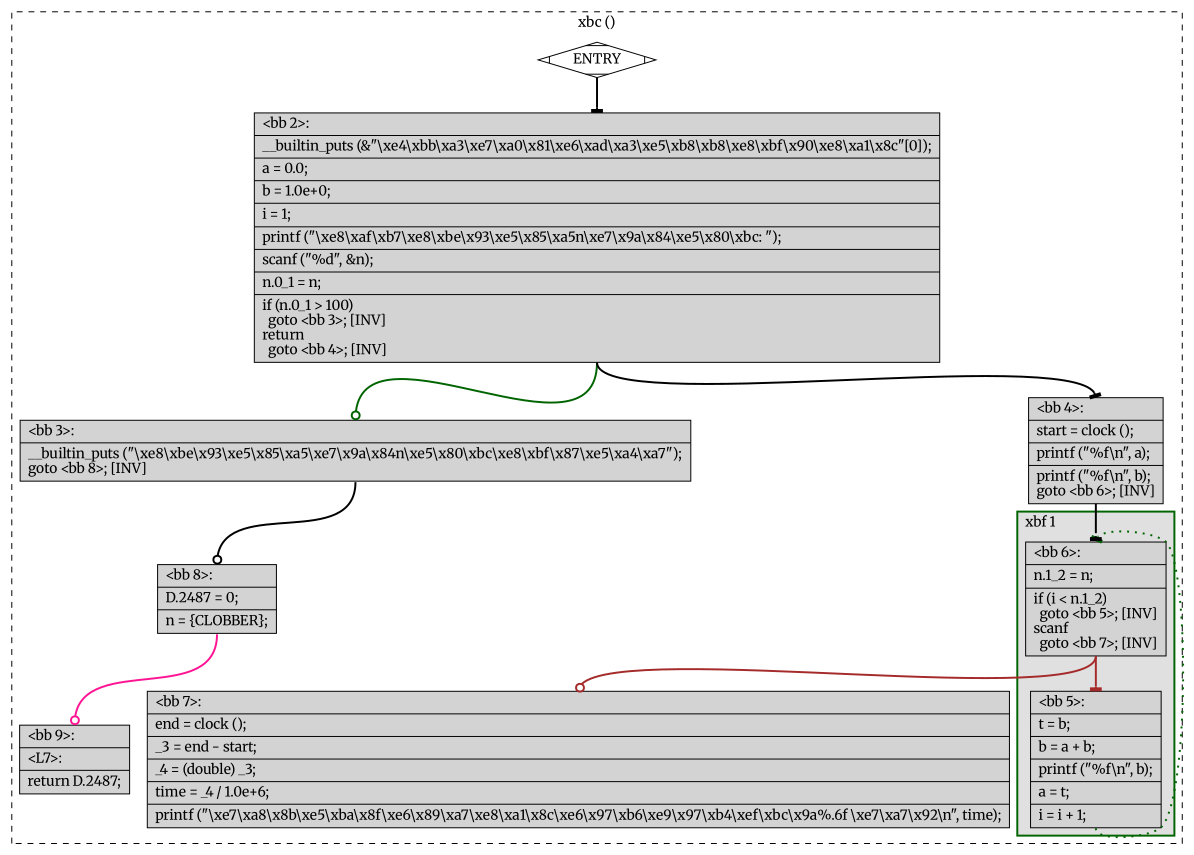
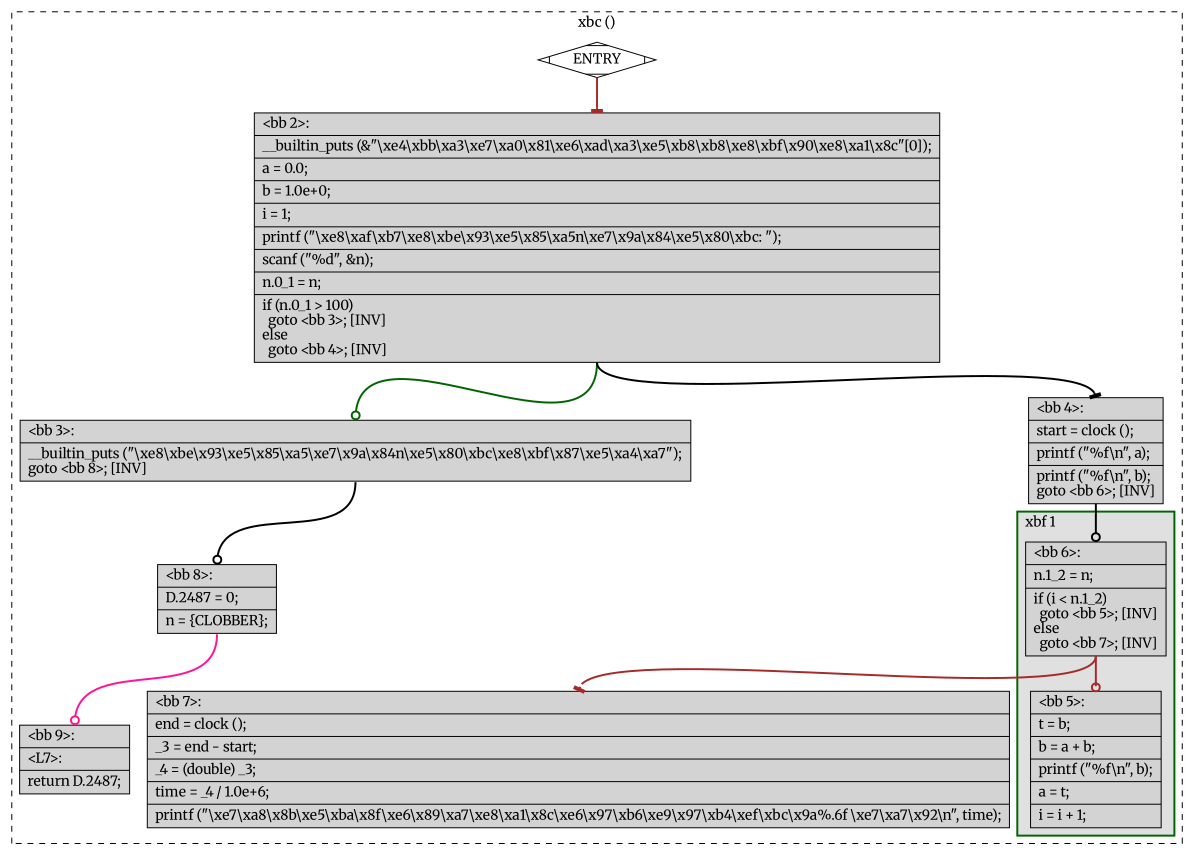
edge "ENTRY" -> "<bb 2>:": color black -> brown
node "<bb 2>:": text "return" -> "else"
edge "<bb 4>:" -> "<bb 6>:": arrowhead tee -> odot
node "<bb 6>:": text "scanf" -> "else"
edge "<bb 6>:" -> "<bb 5>:": arrowhead tee -> odot
edge "<bb 6>:" -> "<bb 7>:": arrowhead odot -> tee
edge "<bb 5>:" -> "<bb 6>:": removed
